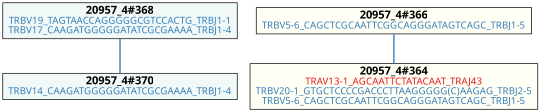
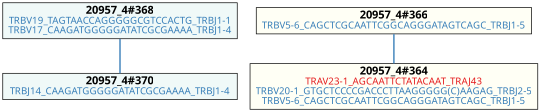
node "20957_4#364": text "TRAV13-1_AGCAATTCTATACAAT_TRAJ43" -> "TRAV23-1_AGCAATTCTATACAAT_TRAJ43"
node "20957_4#370": text "TRBV14_CAAGATGGGGGATATCGCGAAAA_TRBJ1-4" -> "TRBJ14_CAAGATGGGGGATATCGCGAAAA_TRBJ1-4"
